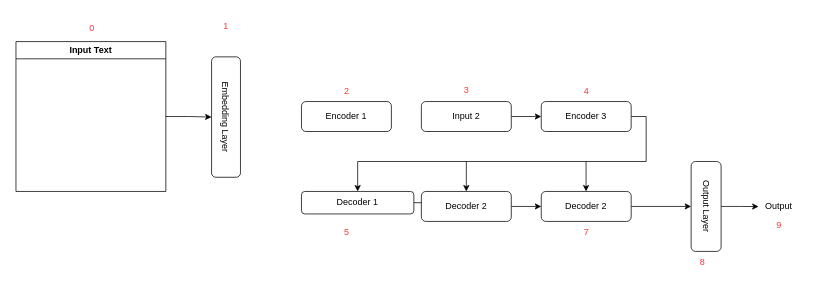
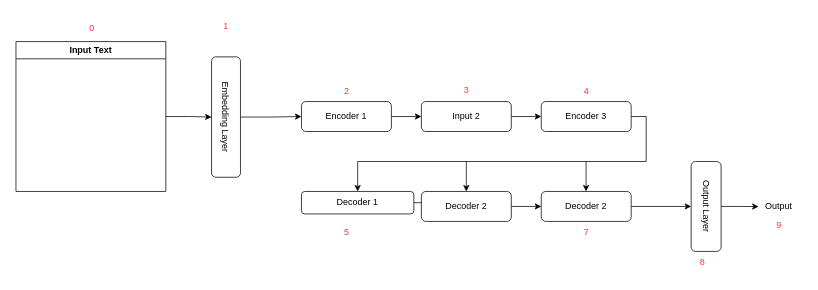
edge "Embedding Layer" -> "Encoder 1": added
edge "Encoder 1" -> "Input 2": added
